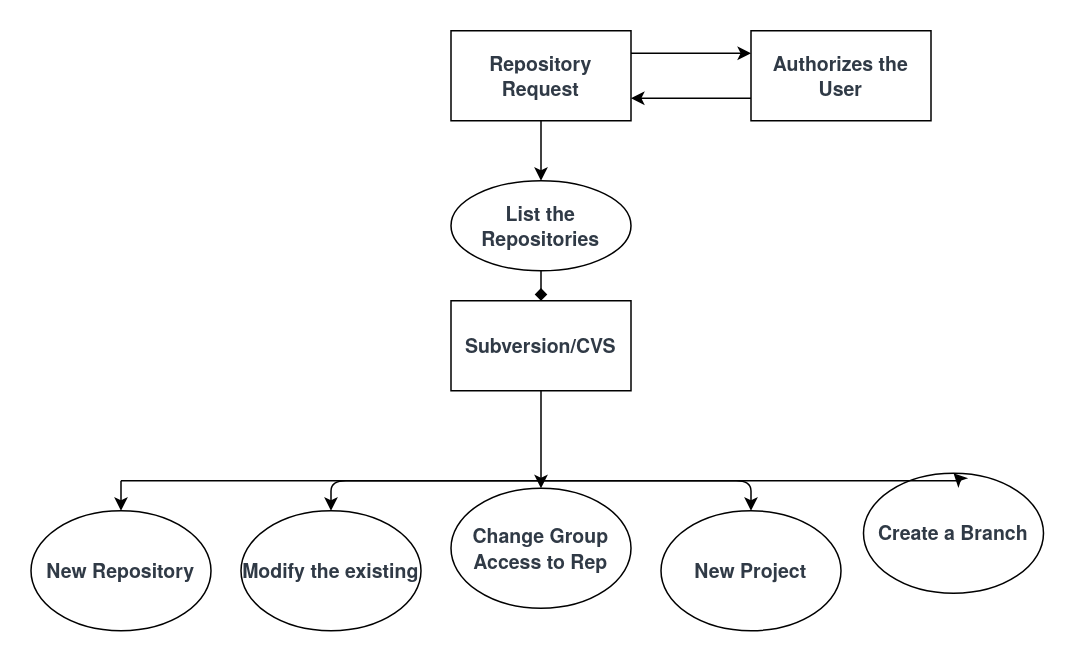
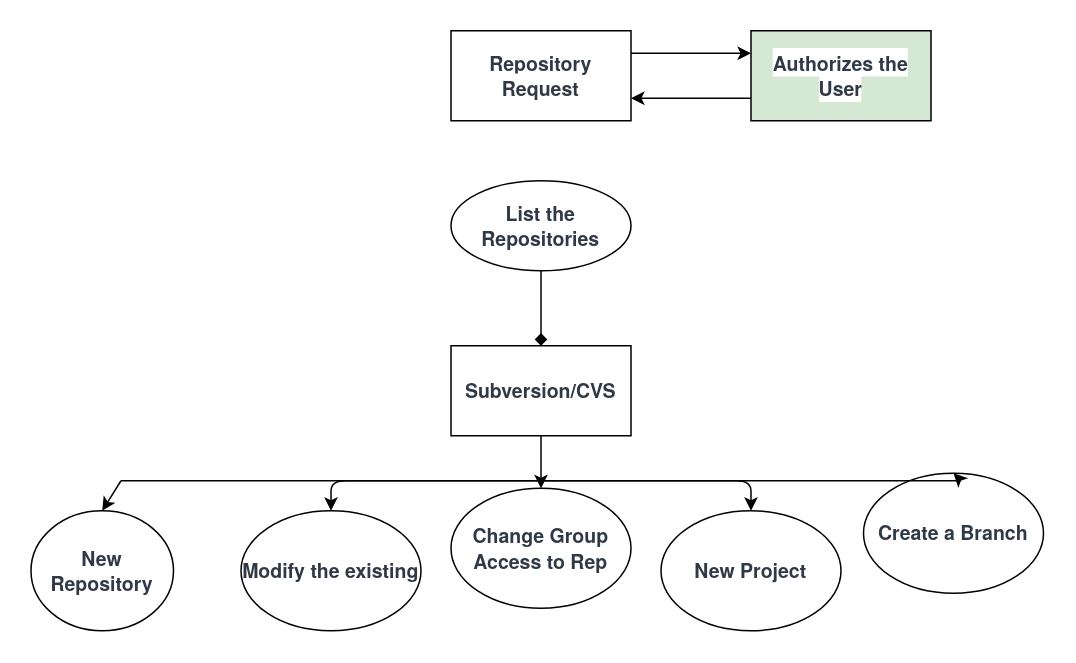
node "Authorizes the User": fillcolor #ffffff -> #d5e8d4
edge "Repository Request" -> "List the Repositories": removed
node "Subversion/CVS": moved (541, 346) -> (541, 391)
node "New Repository": size 180x120 -> 143x120
